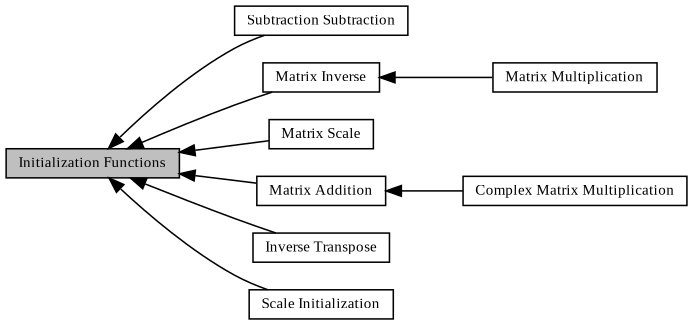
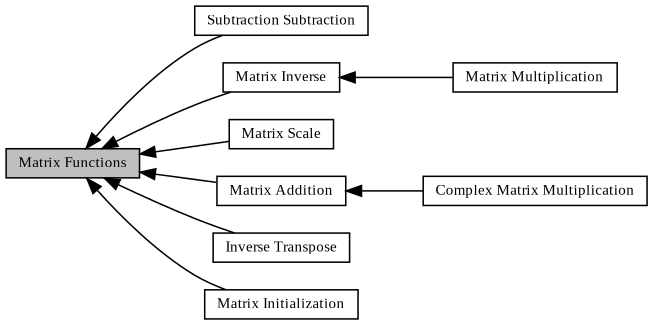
node "Initialization Functions": label "Initialization Functions" -> "Matrix Functions"
node "Scale Initialization": label "Scale Initialization" -> "Matrix Initialization"
